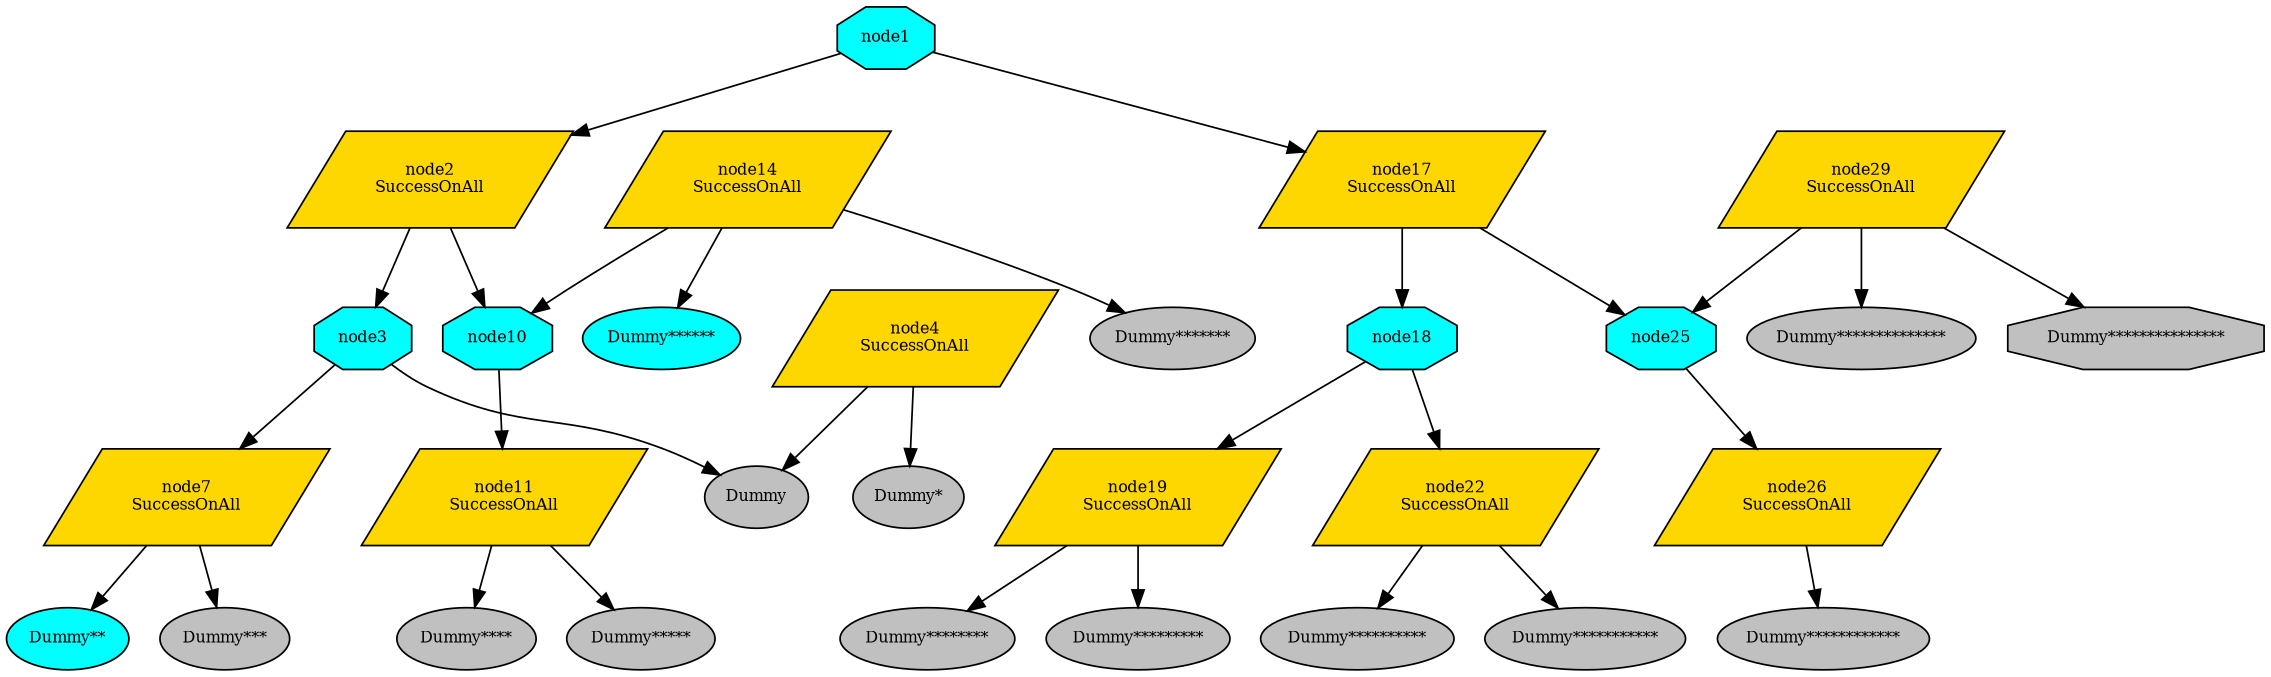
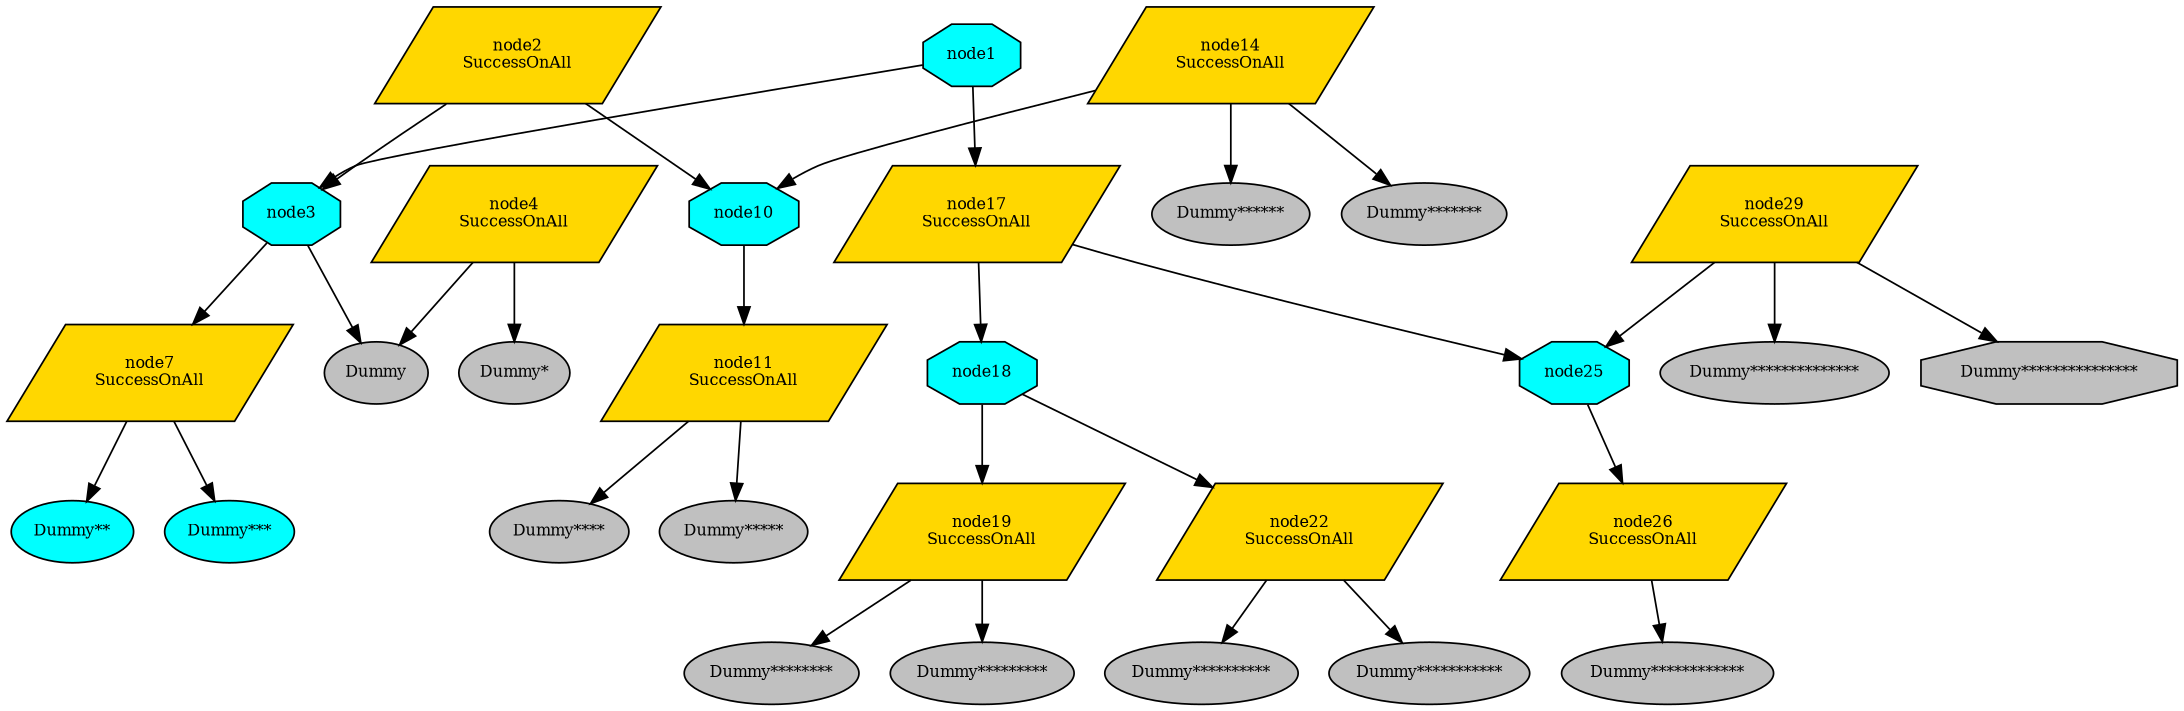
edge "node1" -> "node2 SuccessOnAll": now "node1" -> "node3"
node "Dummy******": fillcolor cyan -> gray
node "Dummy***": fillcolor gray -> cyan
